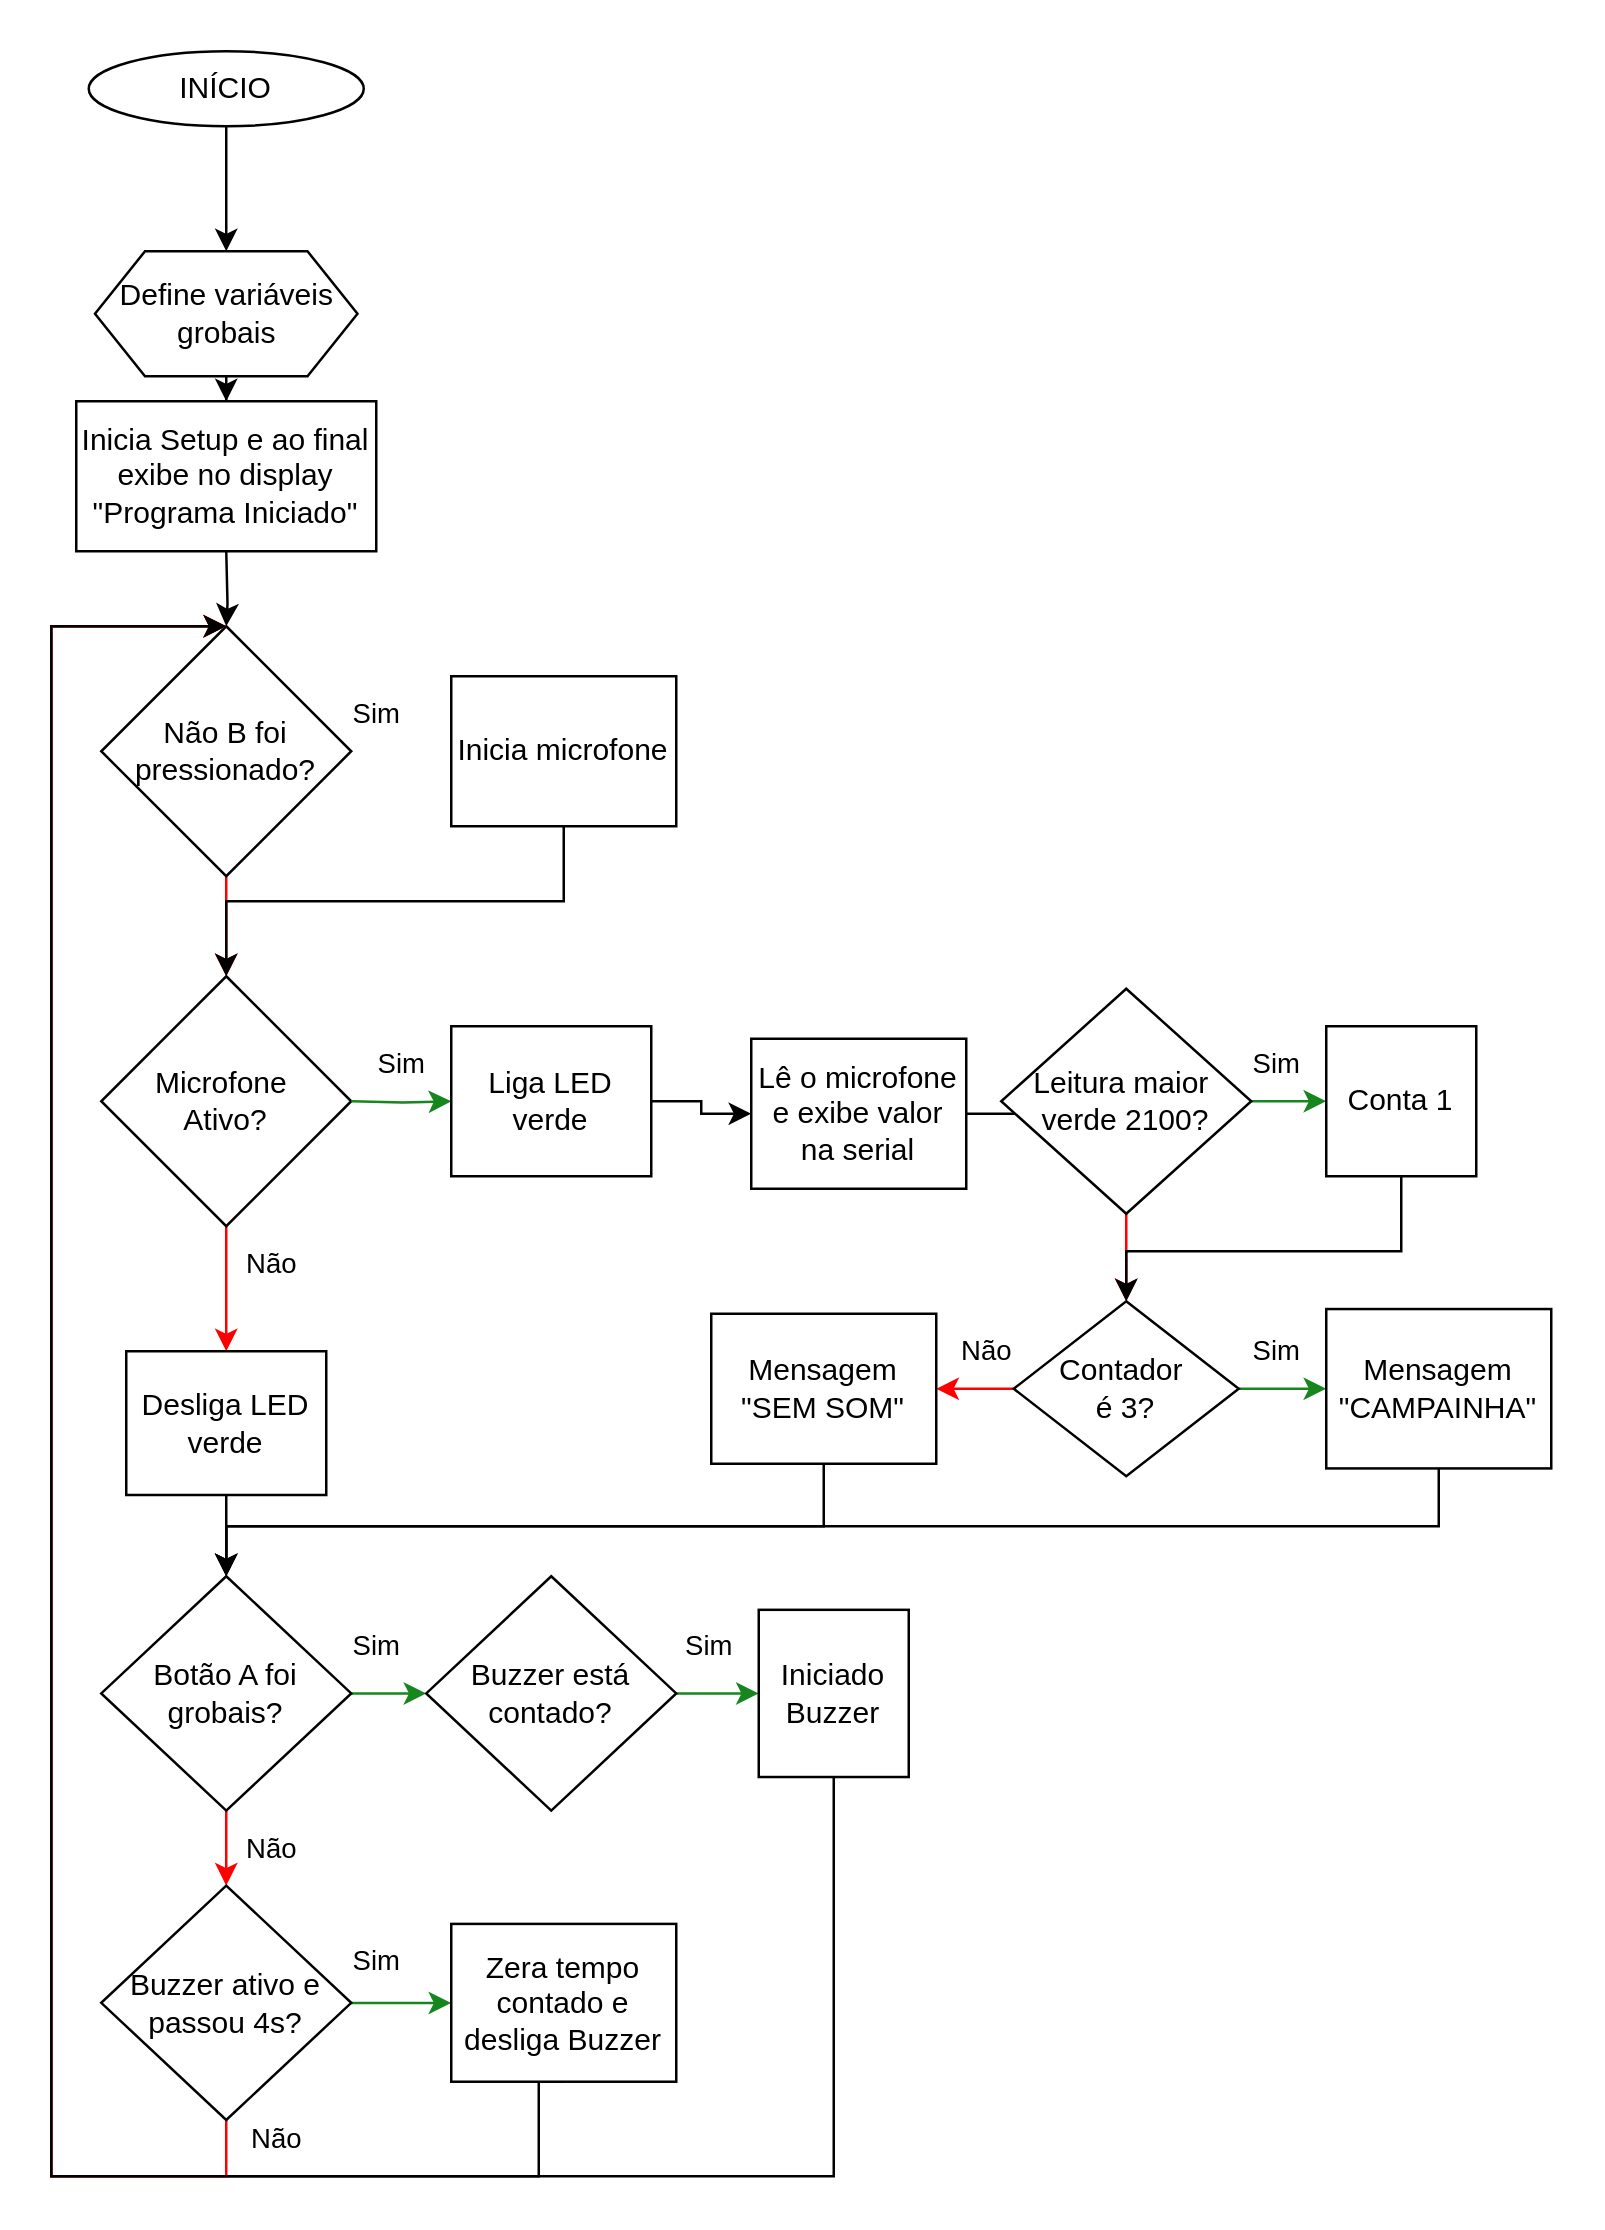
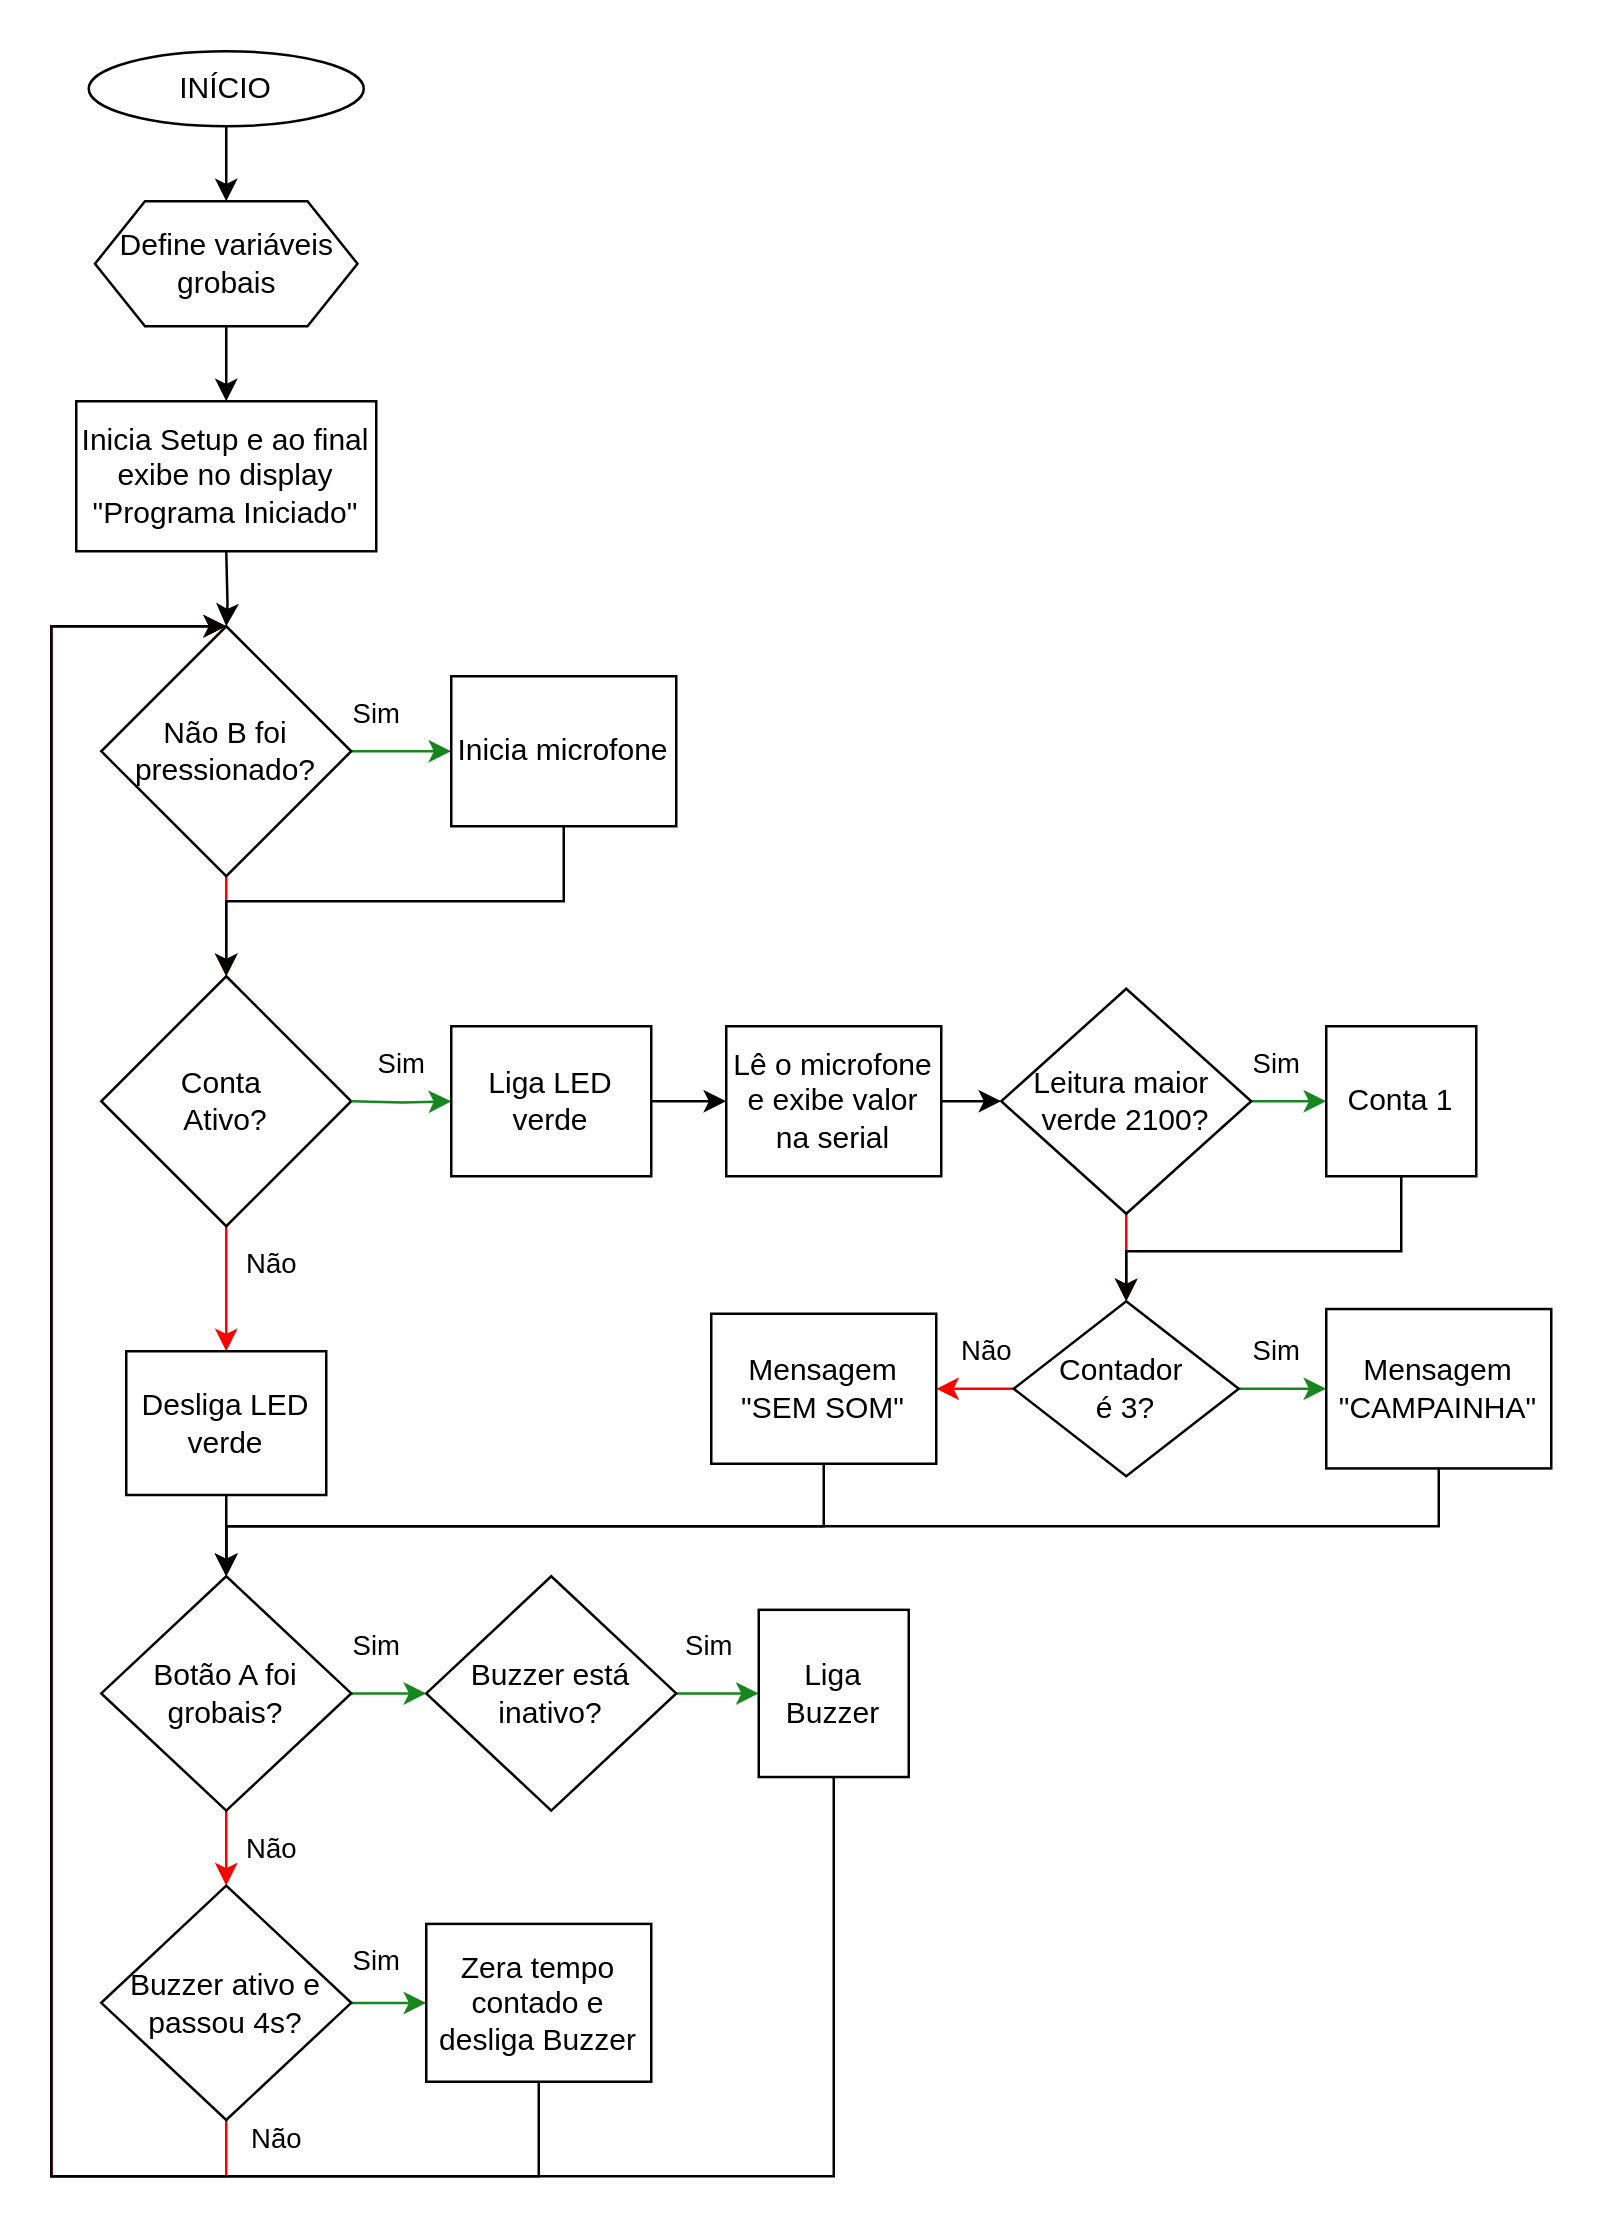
node "Define variáveis grobais": moved (226, 314) -> (226, 264)
edge "Não B foi pressionado?" -> "Inicia microfone": added
node "Microfone Ativo?": label "Microfone Ativo?" -> "Conta Ativo?"
node "Lê o microfone e exibe valor na serial": moved (859, 1114) -> (834, 1101)
node "Buzzer está contado?": label "Buzzer está contado?" -> "Buzzer está inativo?"
node "Iniciado Buzzer": label "Iniciado Buzzer" -> "Liga Buzzer"
node "Zera tempo contado e desliga Buzzer": moved (564, 2003) -> (539, 2003)
